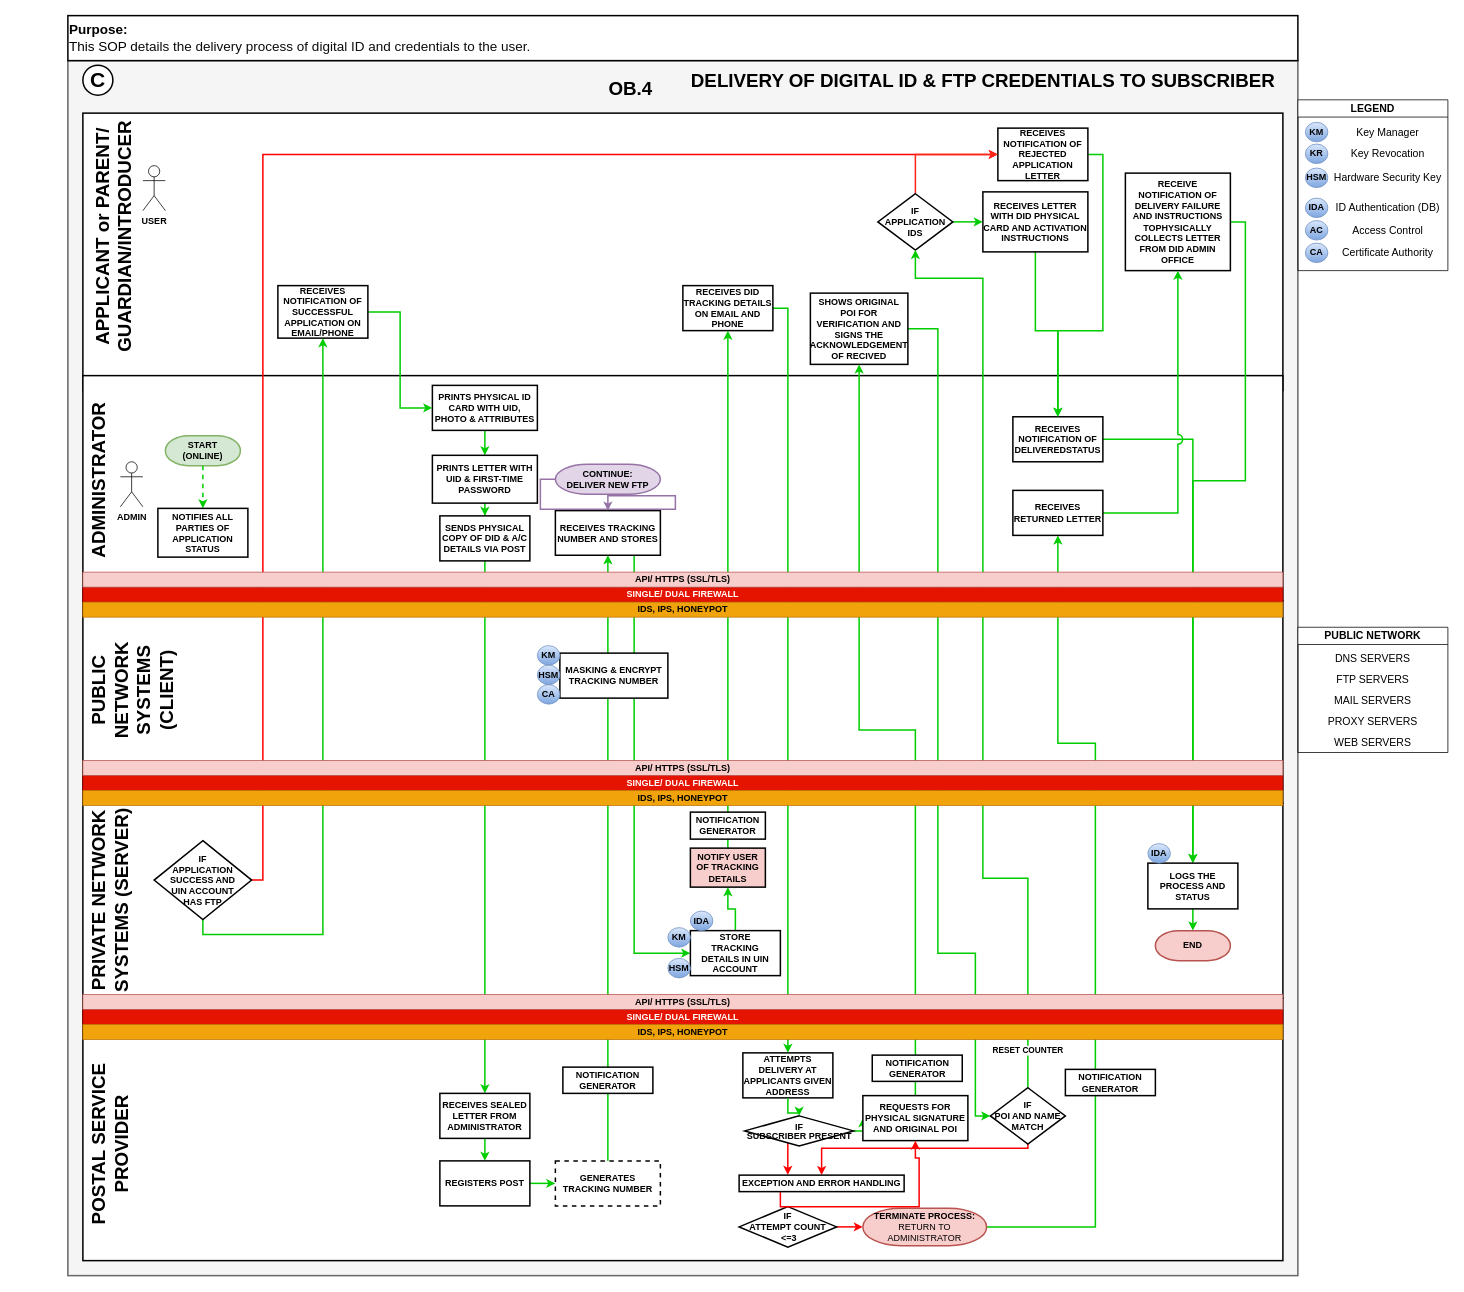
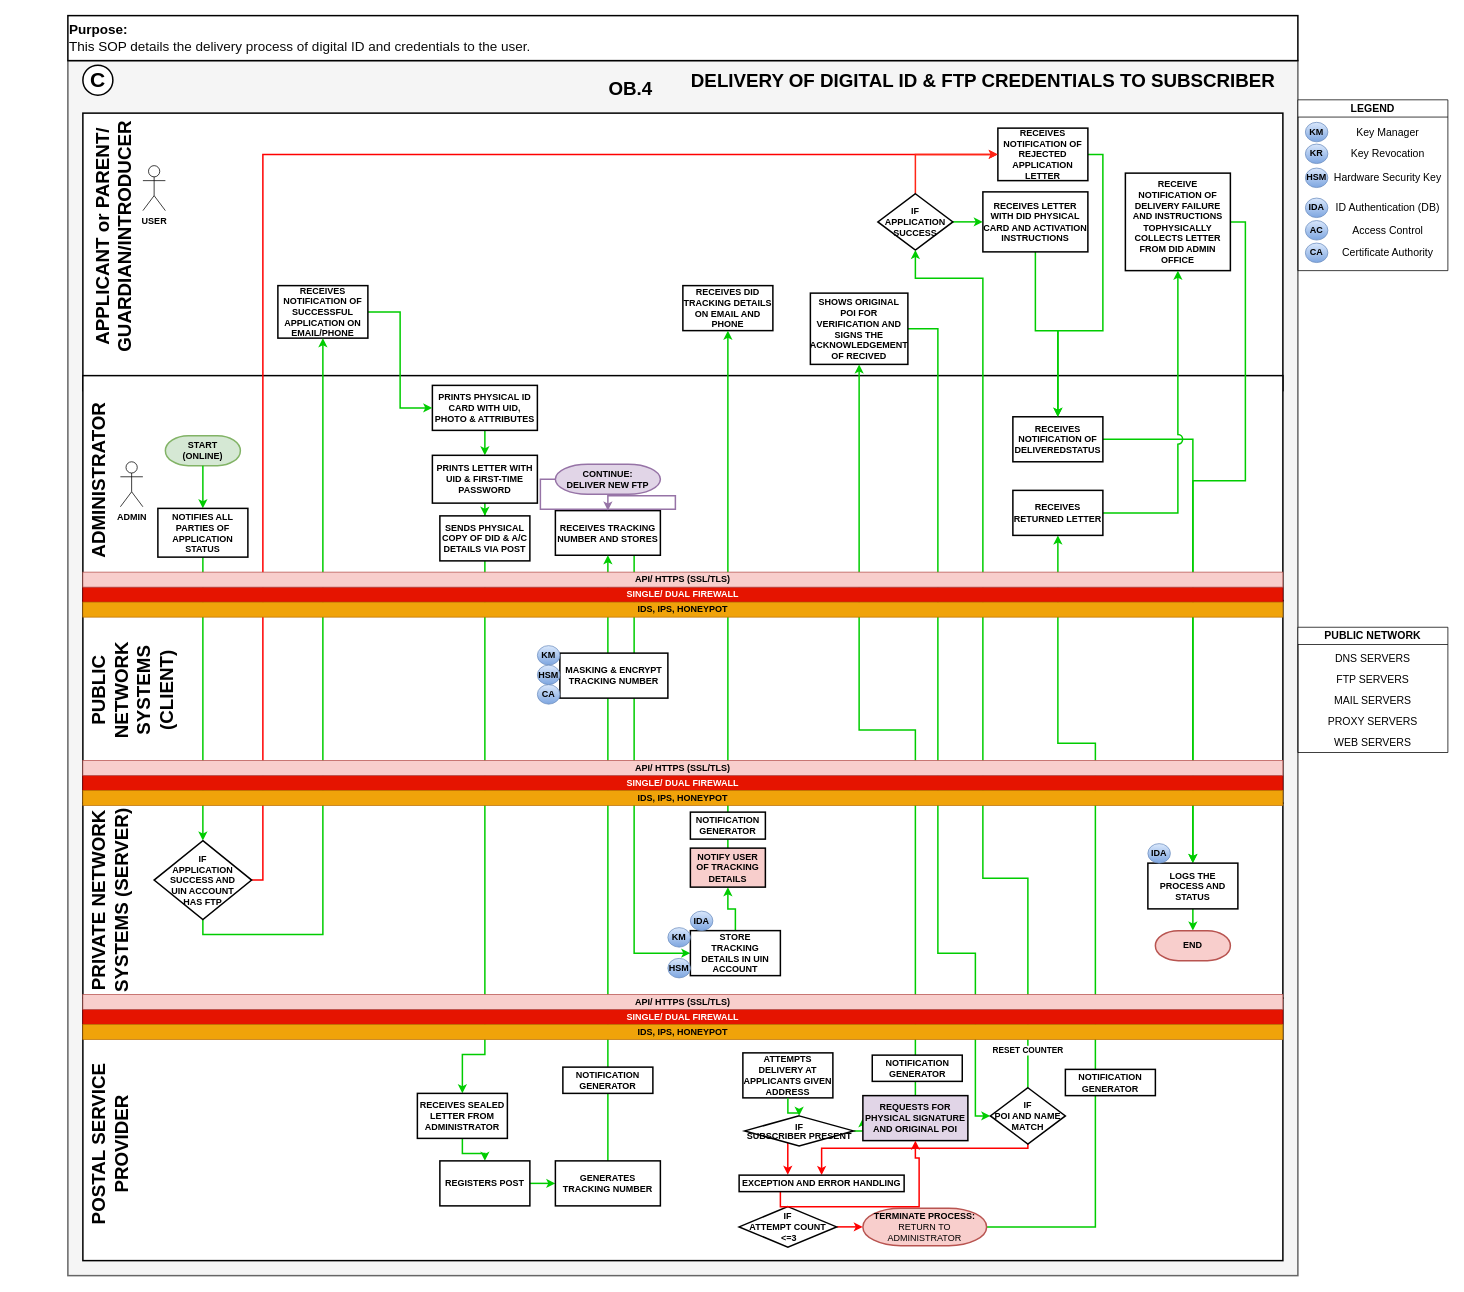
node "IF APPLICATION IDS": label "IF APPLICATION IDS" -> "IF APPLICATION SUCCESS"
edge "RECEIVES DID TRACKING DETAILS ON EMAIL AND PHONE" -> "ATTEMPTS DELIVERY AT APPLICANTS GIVEN ADDRESS": removed
edge "START (ONLINE)" -> "NOTIFIES ALL PARTIES OF APPLICATION STATUS": style dashed -> solid
edge "NOTIFIES ALL PARTIES OF APPLICATION STATUS" -> "IF APPLICATION SUCCESS AND UIN ACCOUNT HAS FTP": added
node "RECEIVES SEALED LETTER FROM ADMINISTRATOR": moved (485, 1116) -> (462, 1116)
node "REQUESTS FOR PHYSICAL SIGNATURE AND ORIGINAL POI": fillcolor #ffffff -> #e1d5e7
node "GENERATES TRACKING NUMBER": style dashed -> solid
